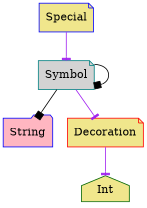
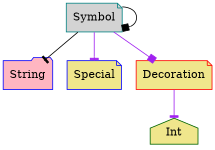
edge "Special" -> "Symbol": reversed
edge "Symbol" -> "String": arrowhead box -> tee
edge "Symbol" -> "Decoration": arrowhead tee -> box
